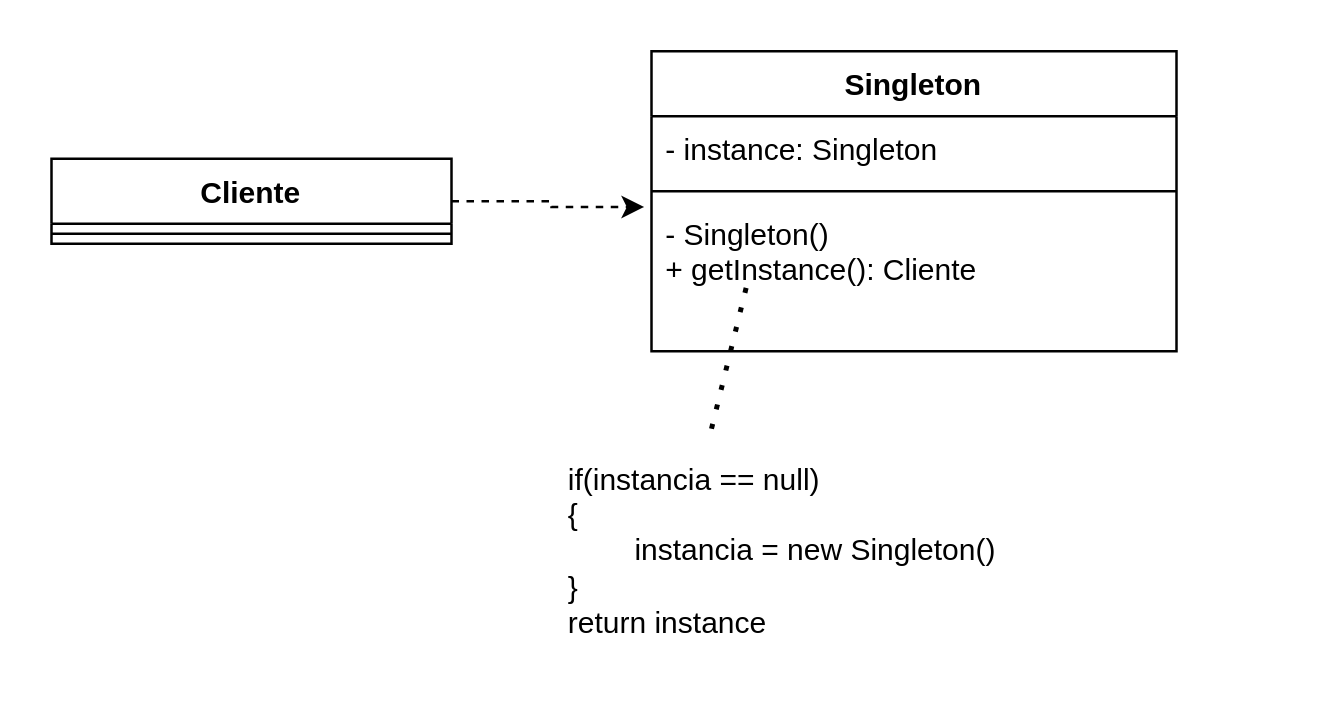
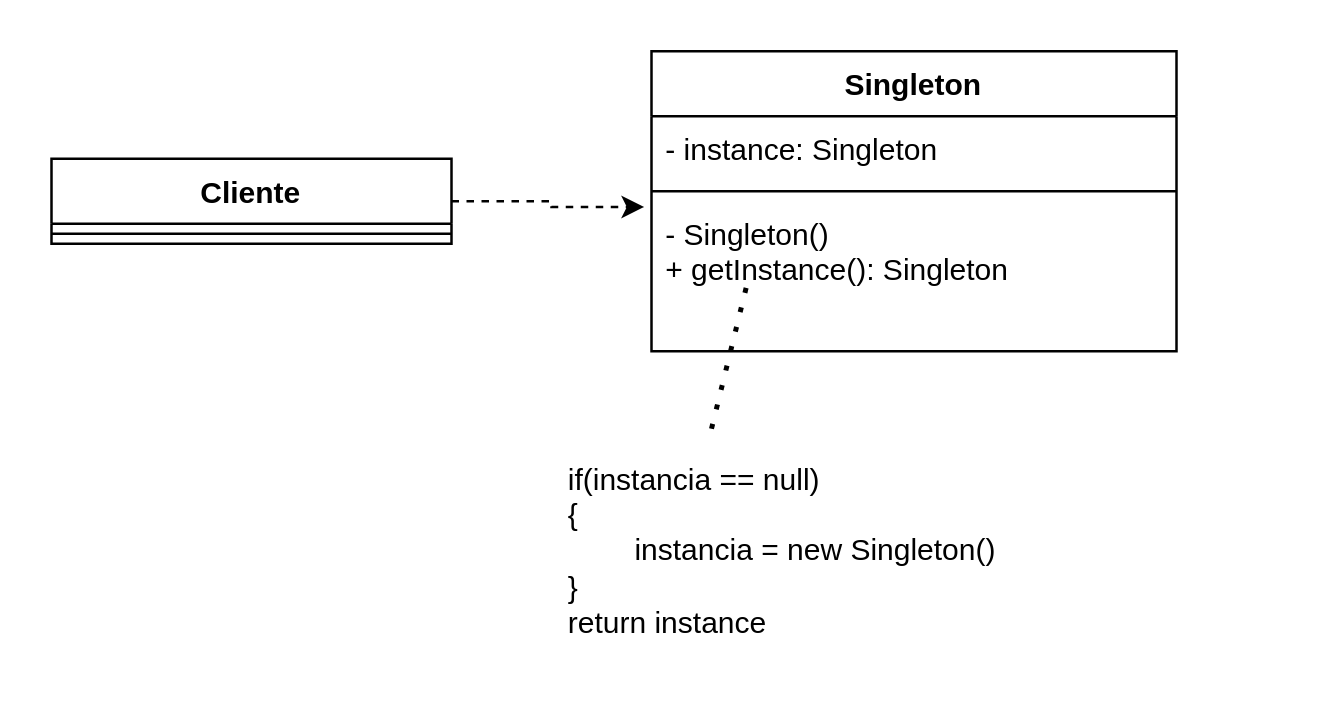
node "- Singleton() + getInstance(): Cliente": label "- Singleton() + getInstance(): Cliente" -> "- Singleton() + getInstance(): Singleton"
